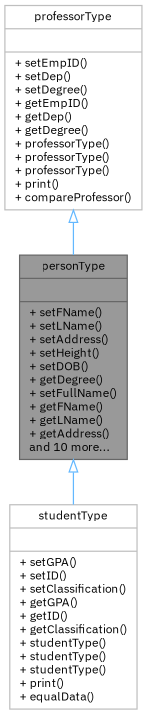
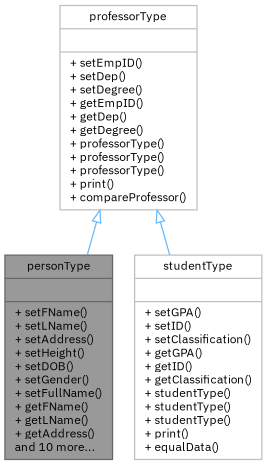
node "personType": text "+ getDegree()" -> "+ setGender()"
edge "studentType" -> "personType": now "studentType" -> "professorType"
